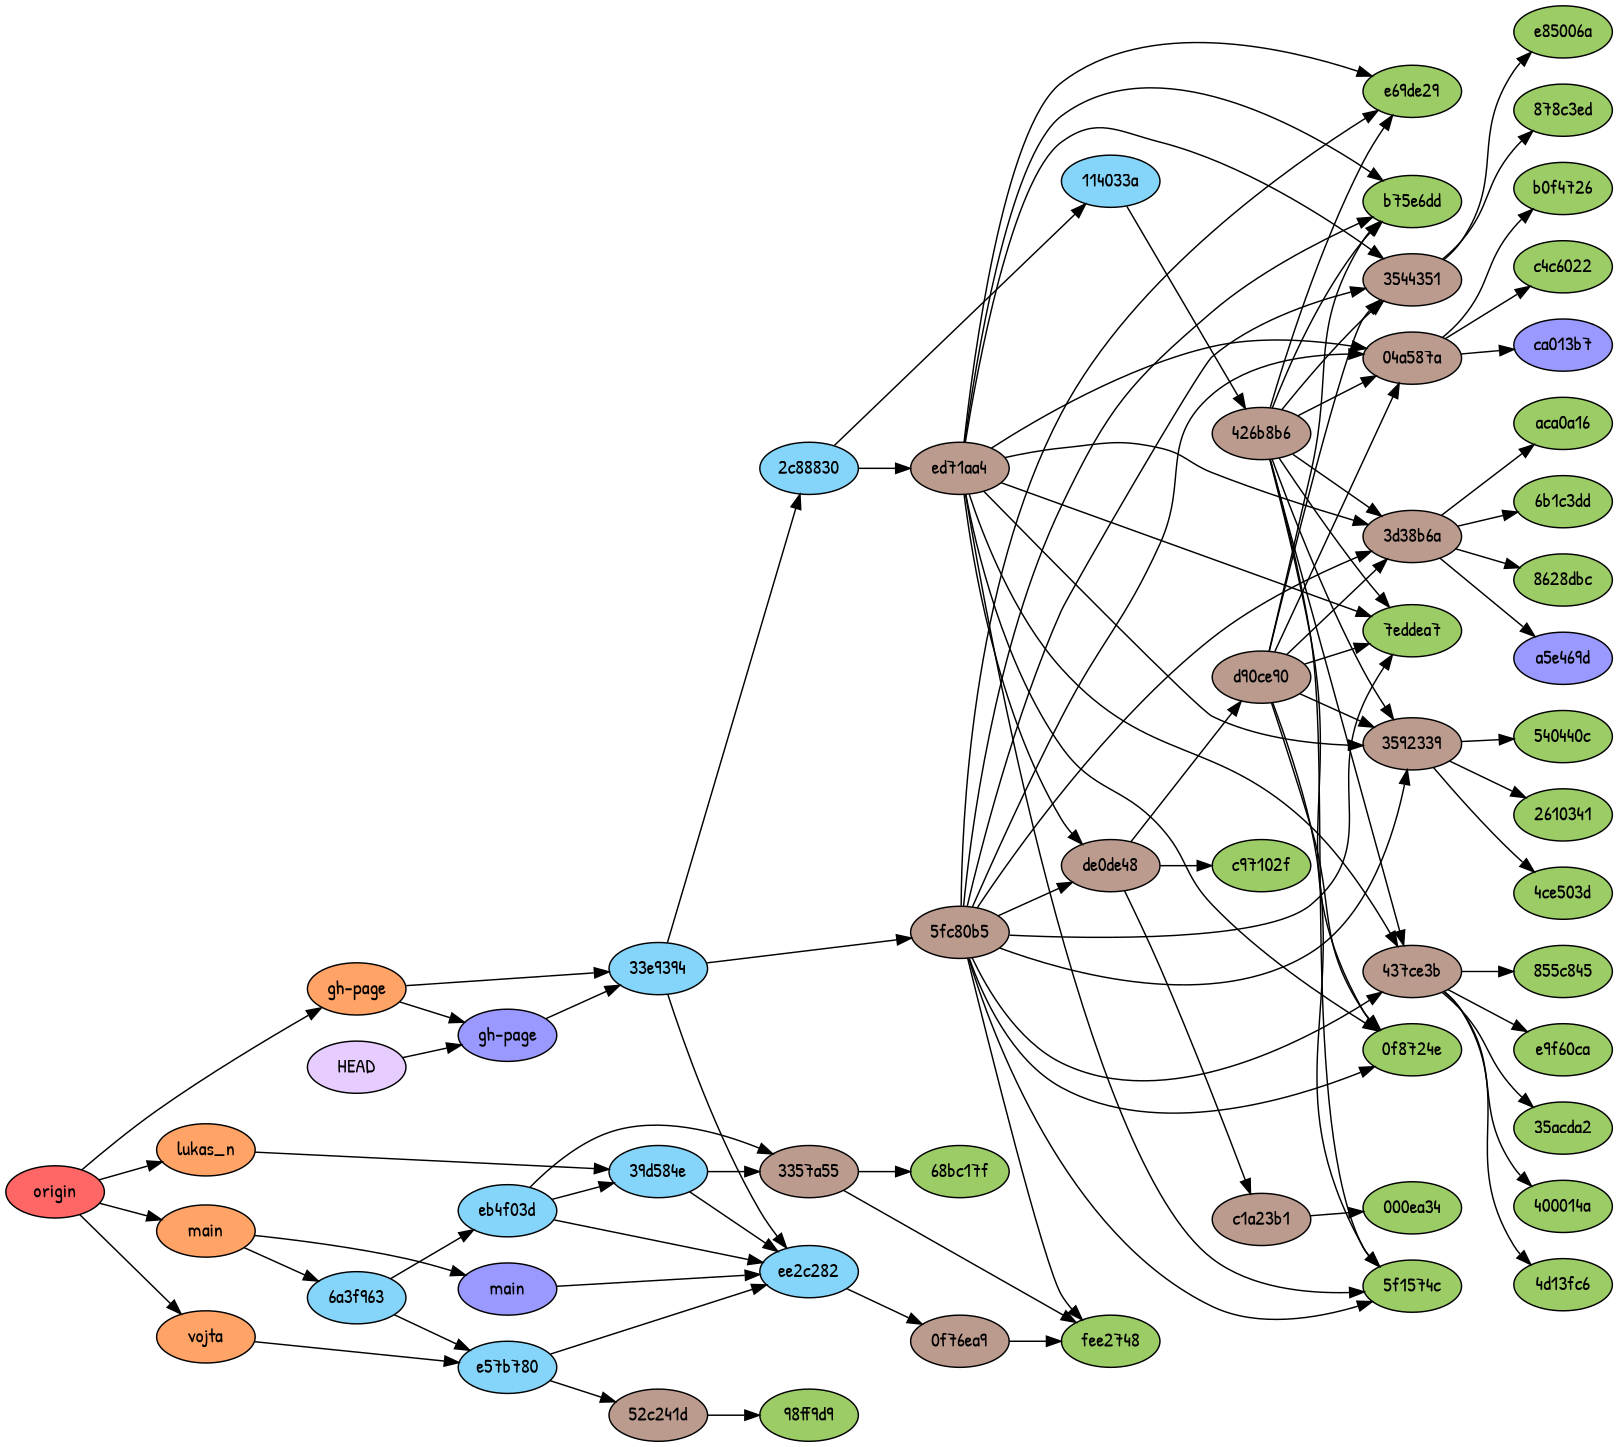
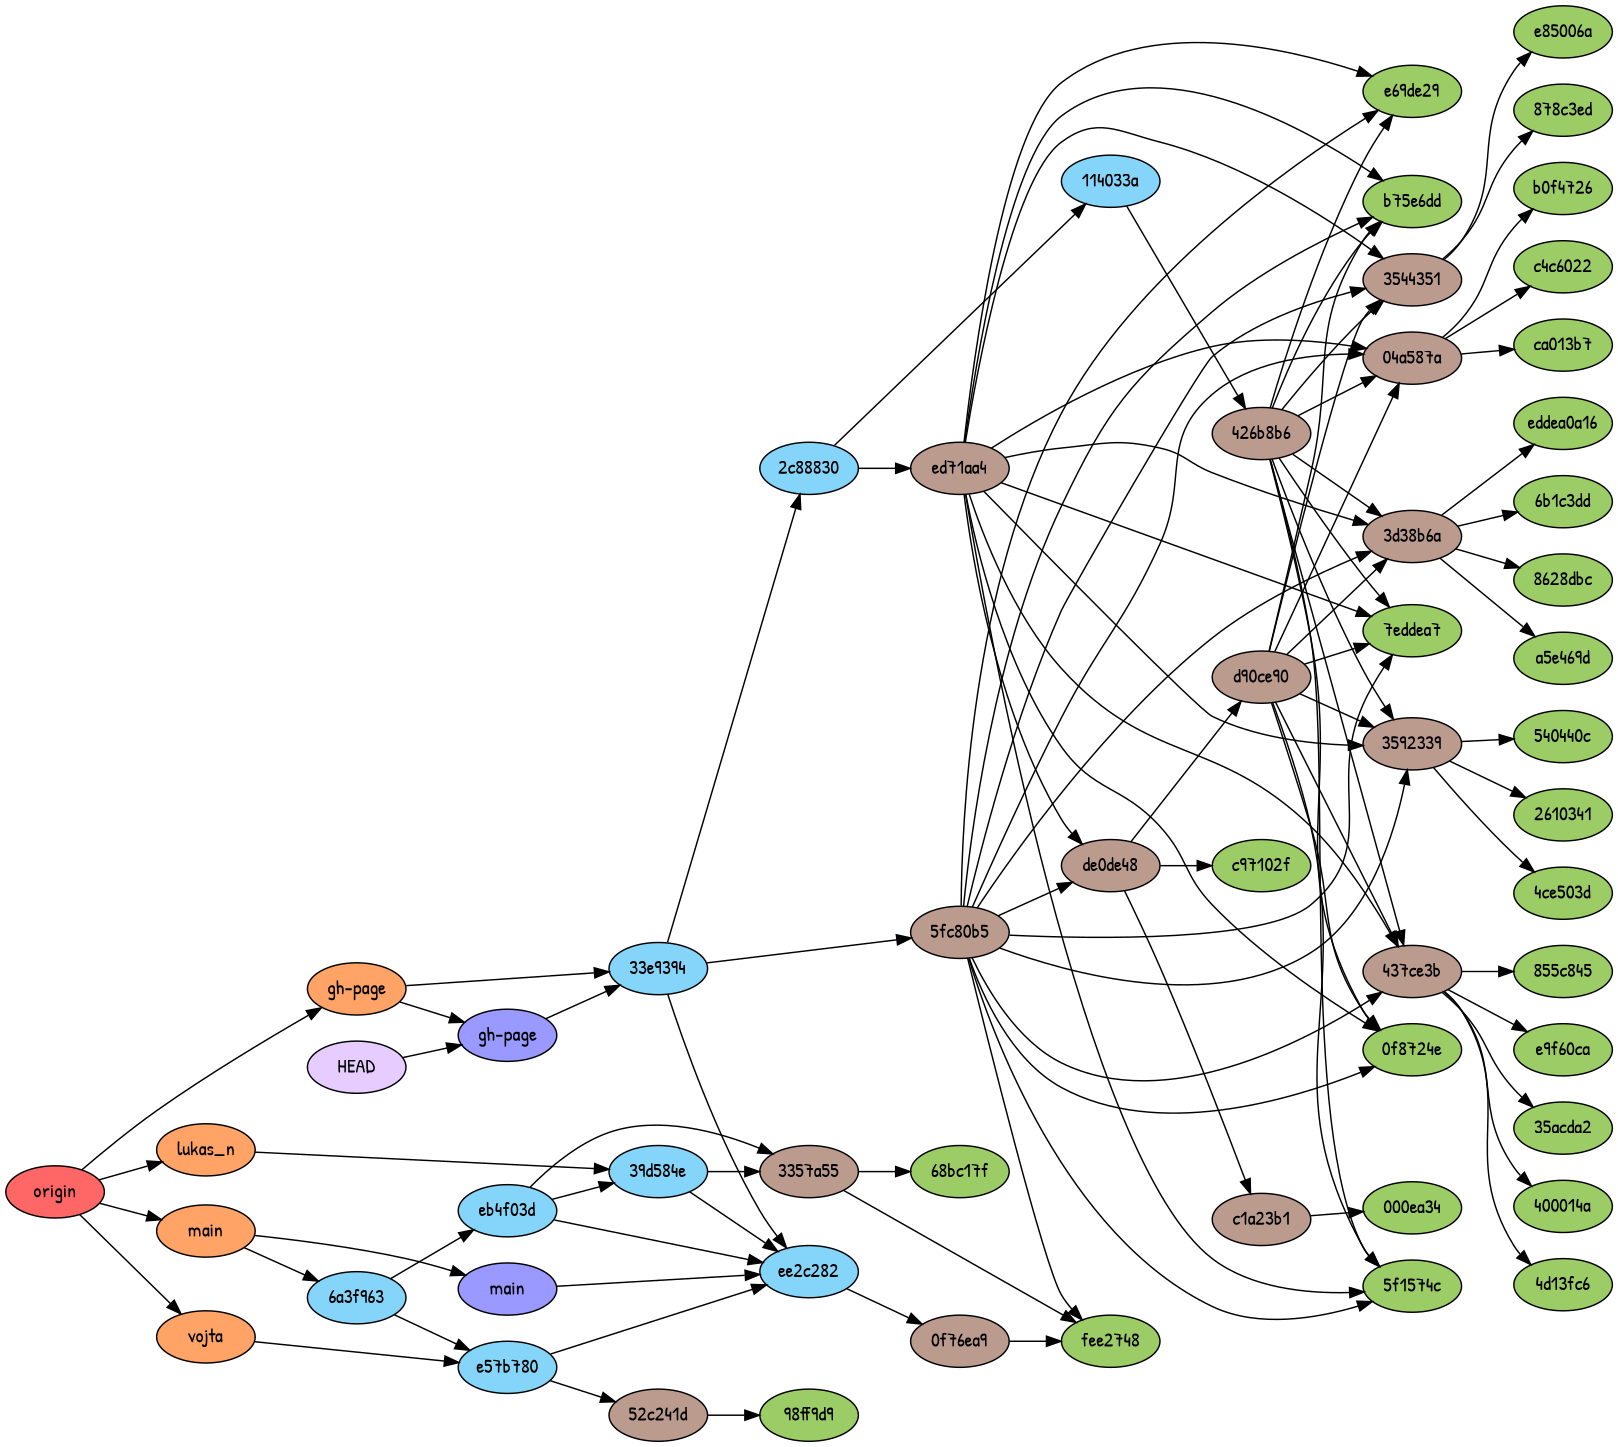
node "ca013b7": fillcolor #9999ff -> #9ccc66
node "aca0a16": label "aca0a16" -> "eddea0a16"
node "a5e469d": fillcolor #9999ff -> #9ccc66
edge "d90ce90" -> "437ce3b": added
